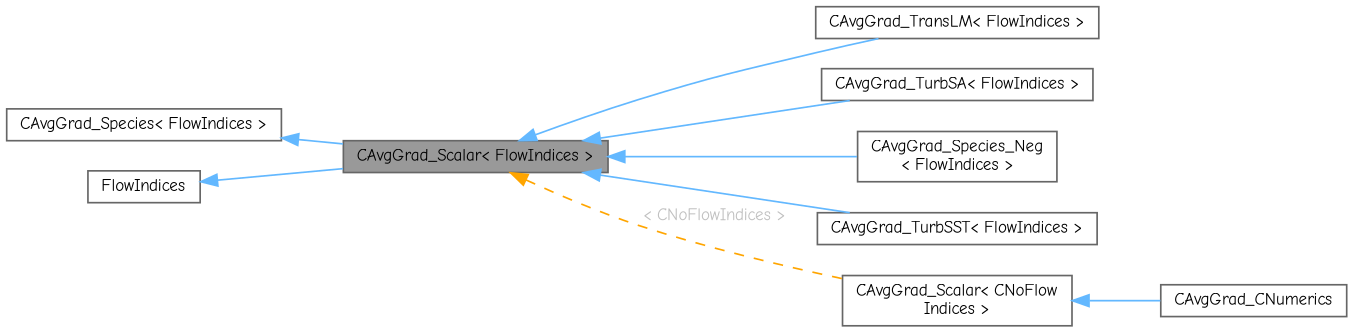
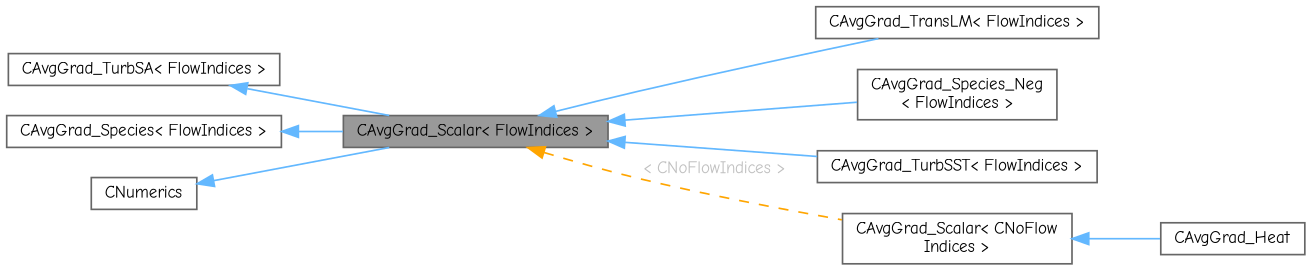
edge "CAvgGrad_TurbSA< FlowIndices >" -> "CAvgGrad_Scalar< FlowIndices >": reversed
node "FlowIndices": label "FlowIndices" -> "CNumerics"
node "CAvgGrad_CNumerics": label "CAvgGrad_CNumerics" -> "CAvgGrad_Heat"
